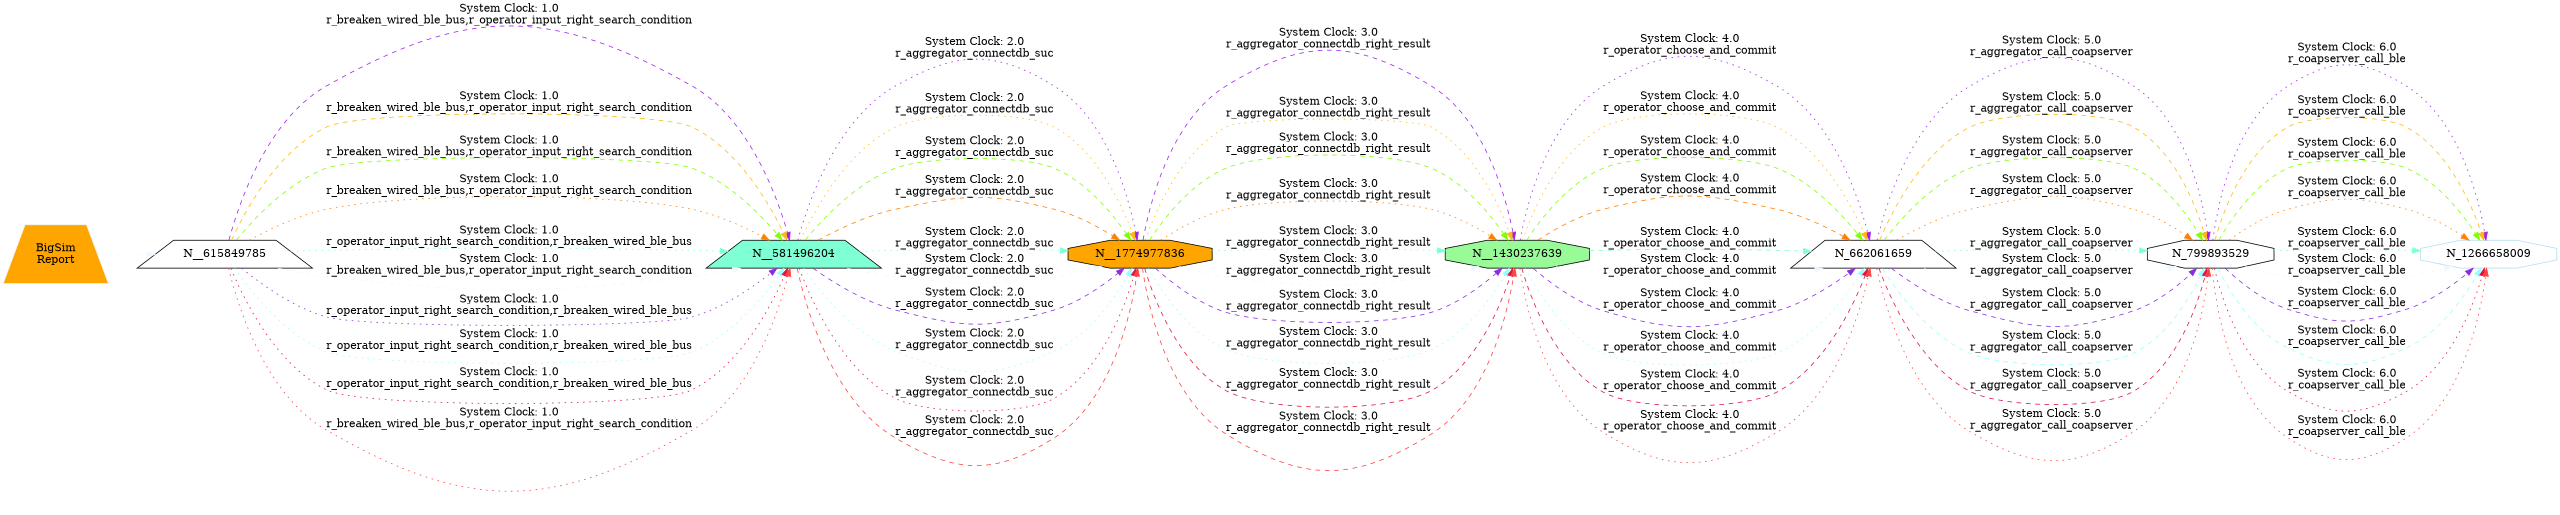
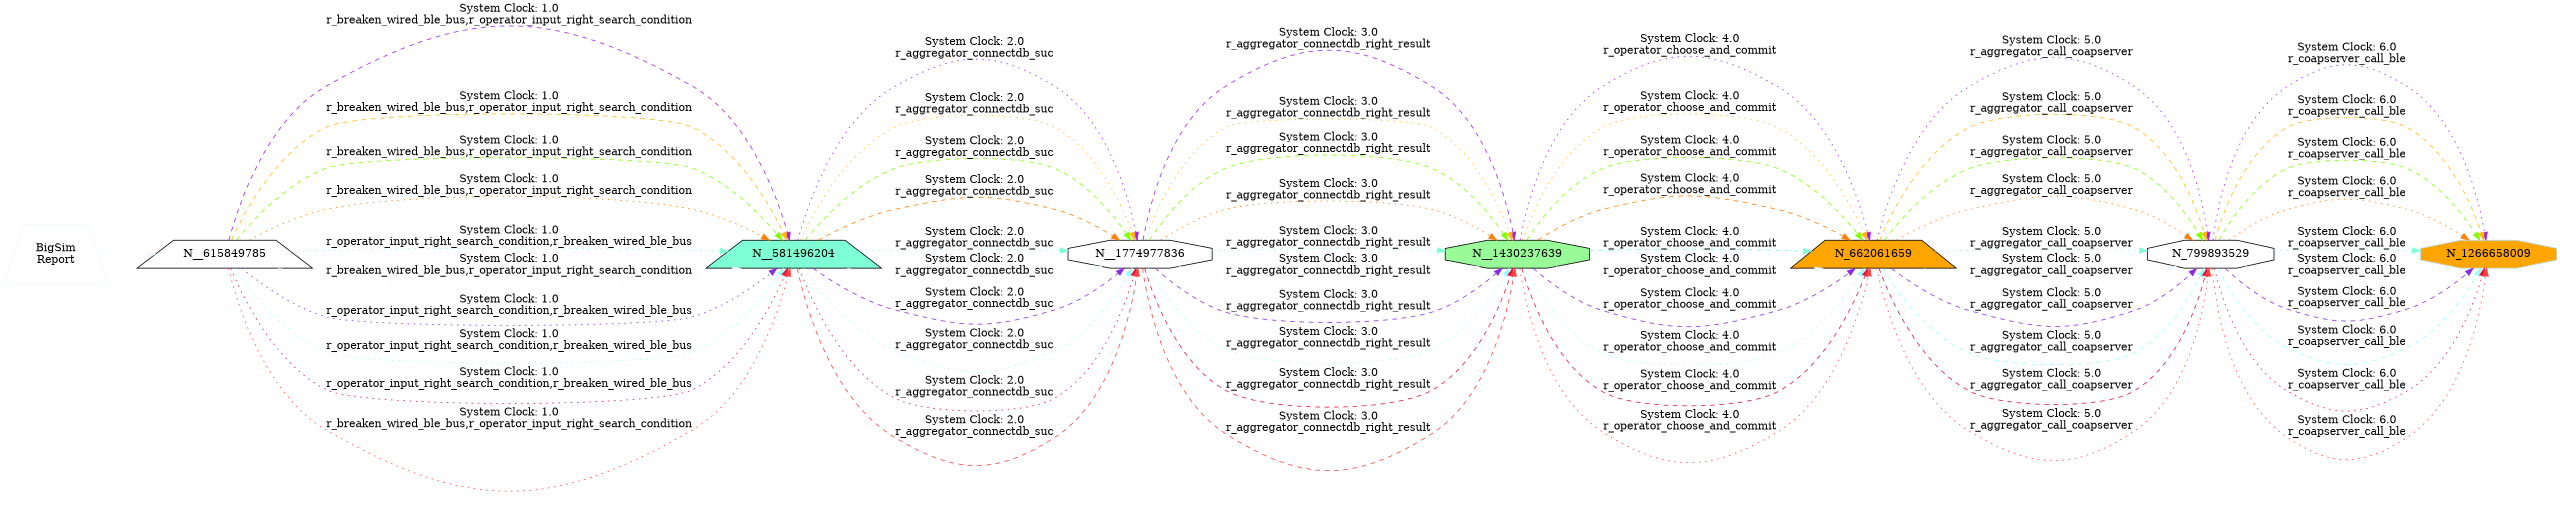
node "BigSim Report": fillcolor orange -> white
node "N__1774977836": fillcolor orange -> white
node "N_662061659": fillcolor white -> orange
node "N_1266658009": fillcolor white -> orange
